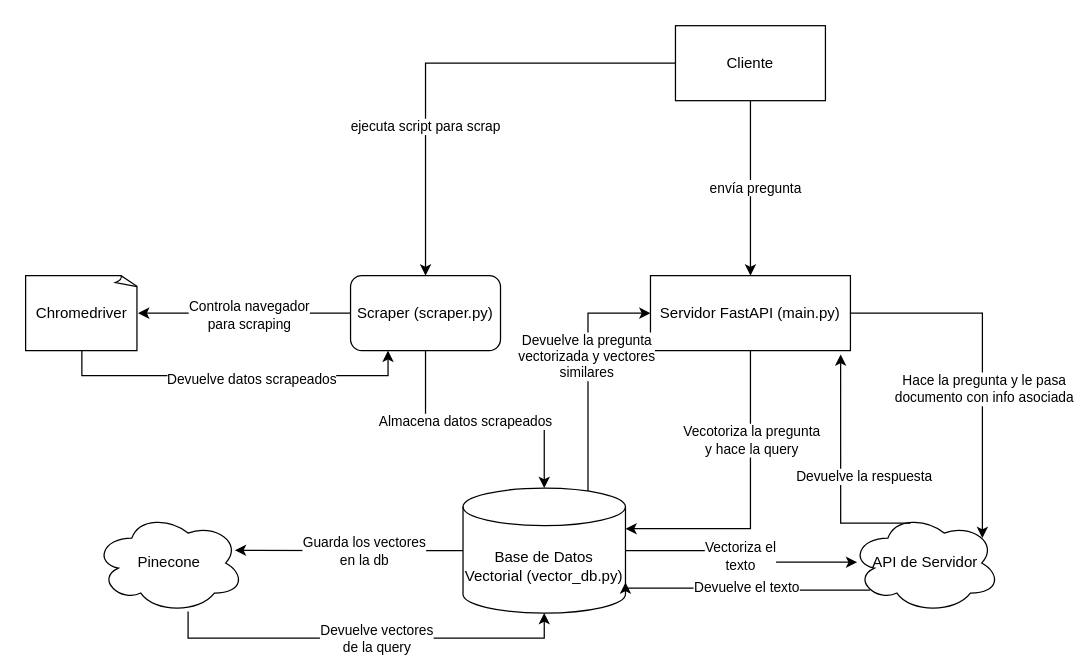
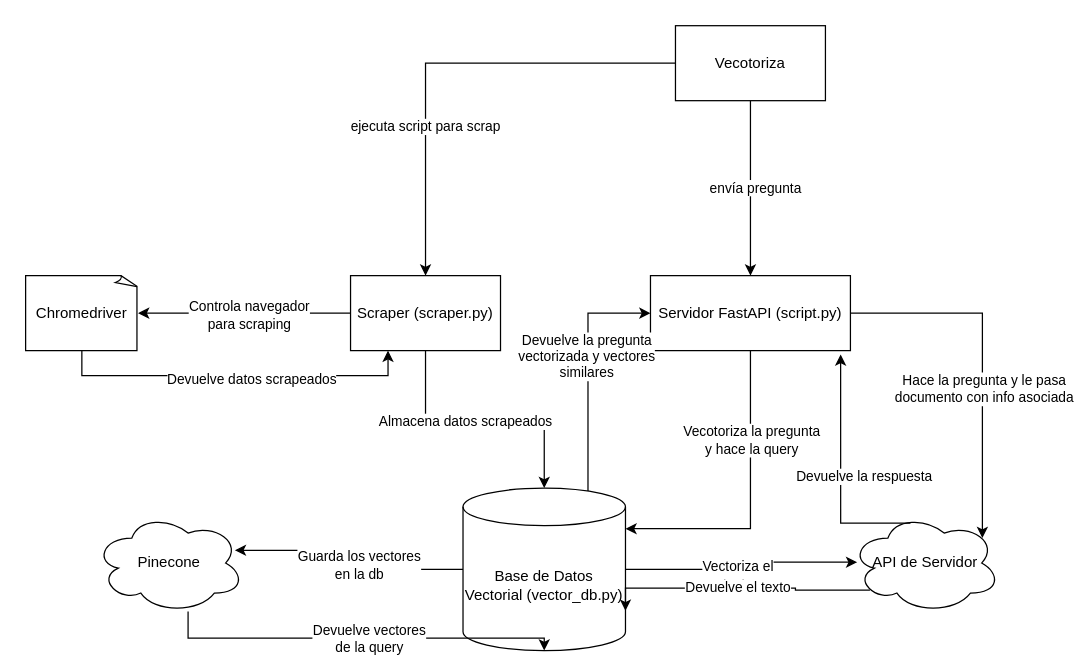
node "Cliente": label "Cliente" -> "Vecotoriza"
node "Scraper (scraper.py)": shape rounded rectangle -> rectangle
node "Servidor FastAPI (main.py)": label "Servidor FastAPI (main.py)" -> "Servidor FastAPI (script.py)"
node "Base de Datos Vectorial (vector_db.py)": size 163x125 -> 163x163
